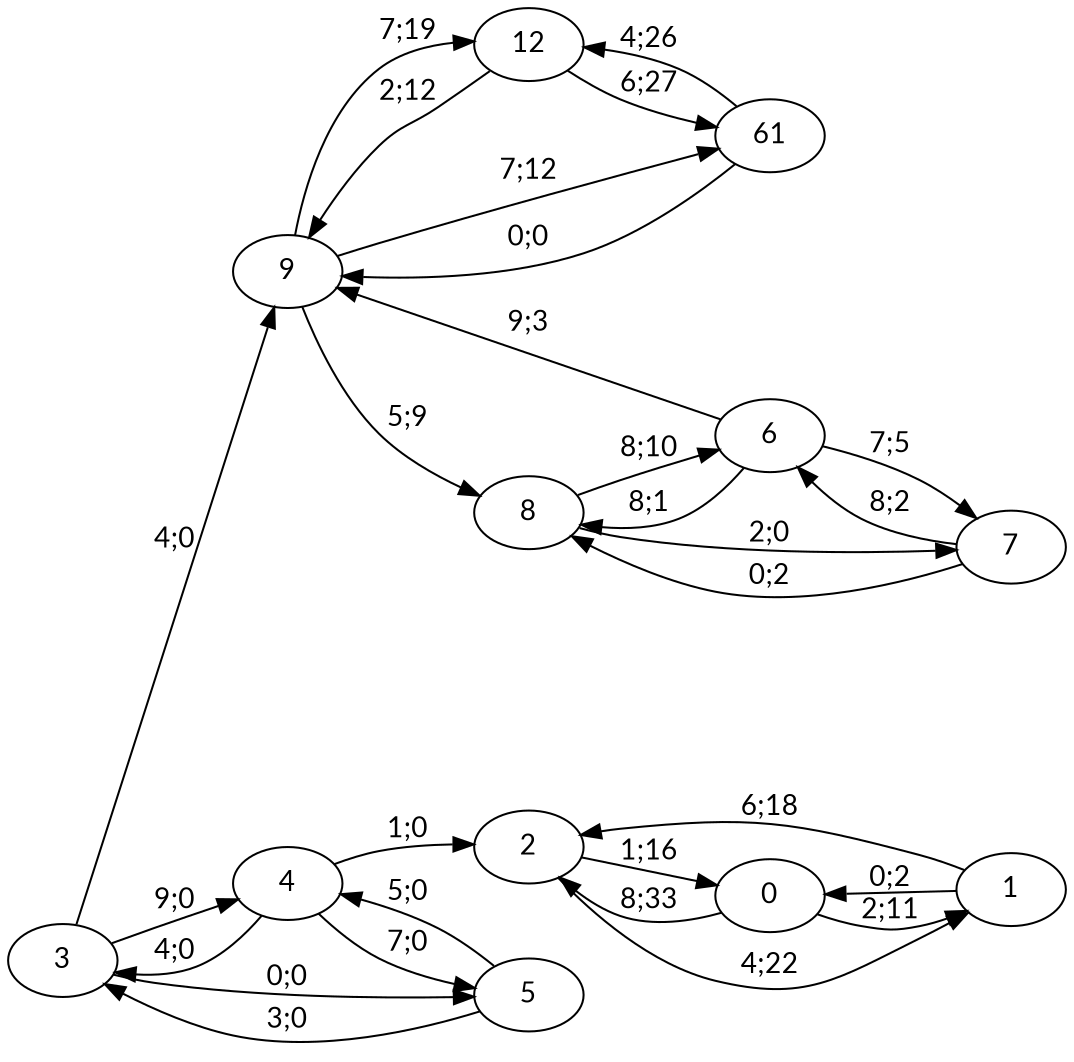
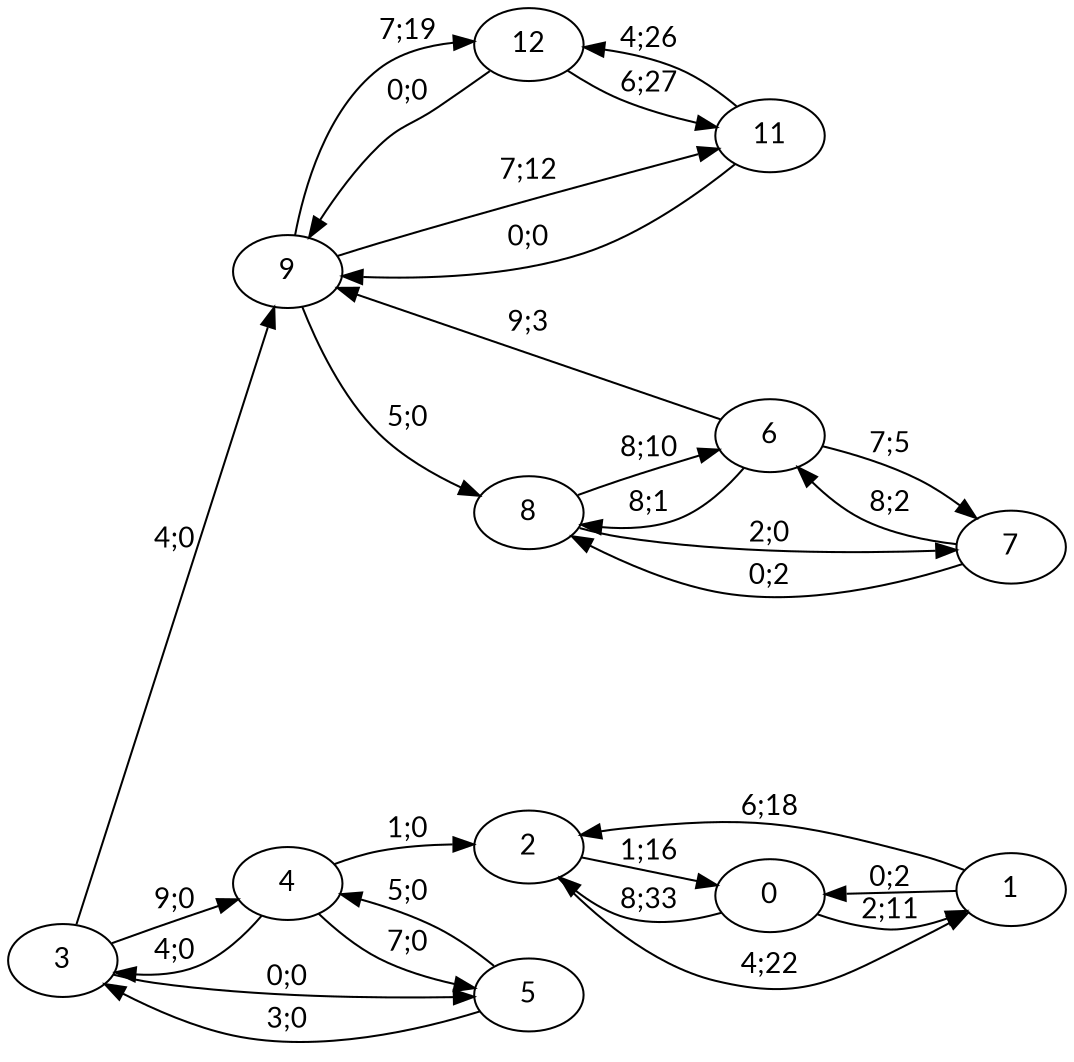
edge "12" -> "9": label "2;12" -> "0;0"
node "61": label "61" -> "11"
edge "9" -> "8": label "5;9" -> "5;0"
